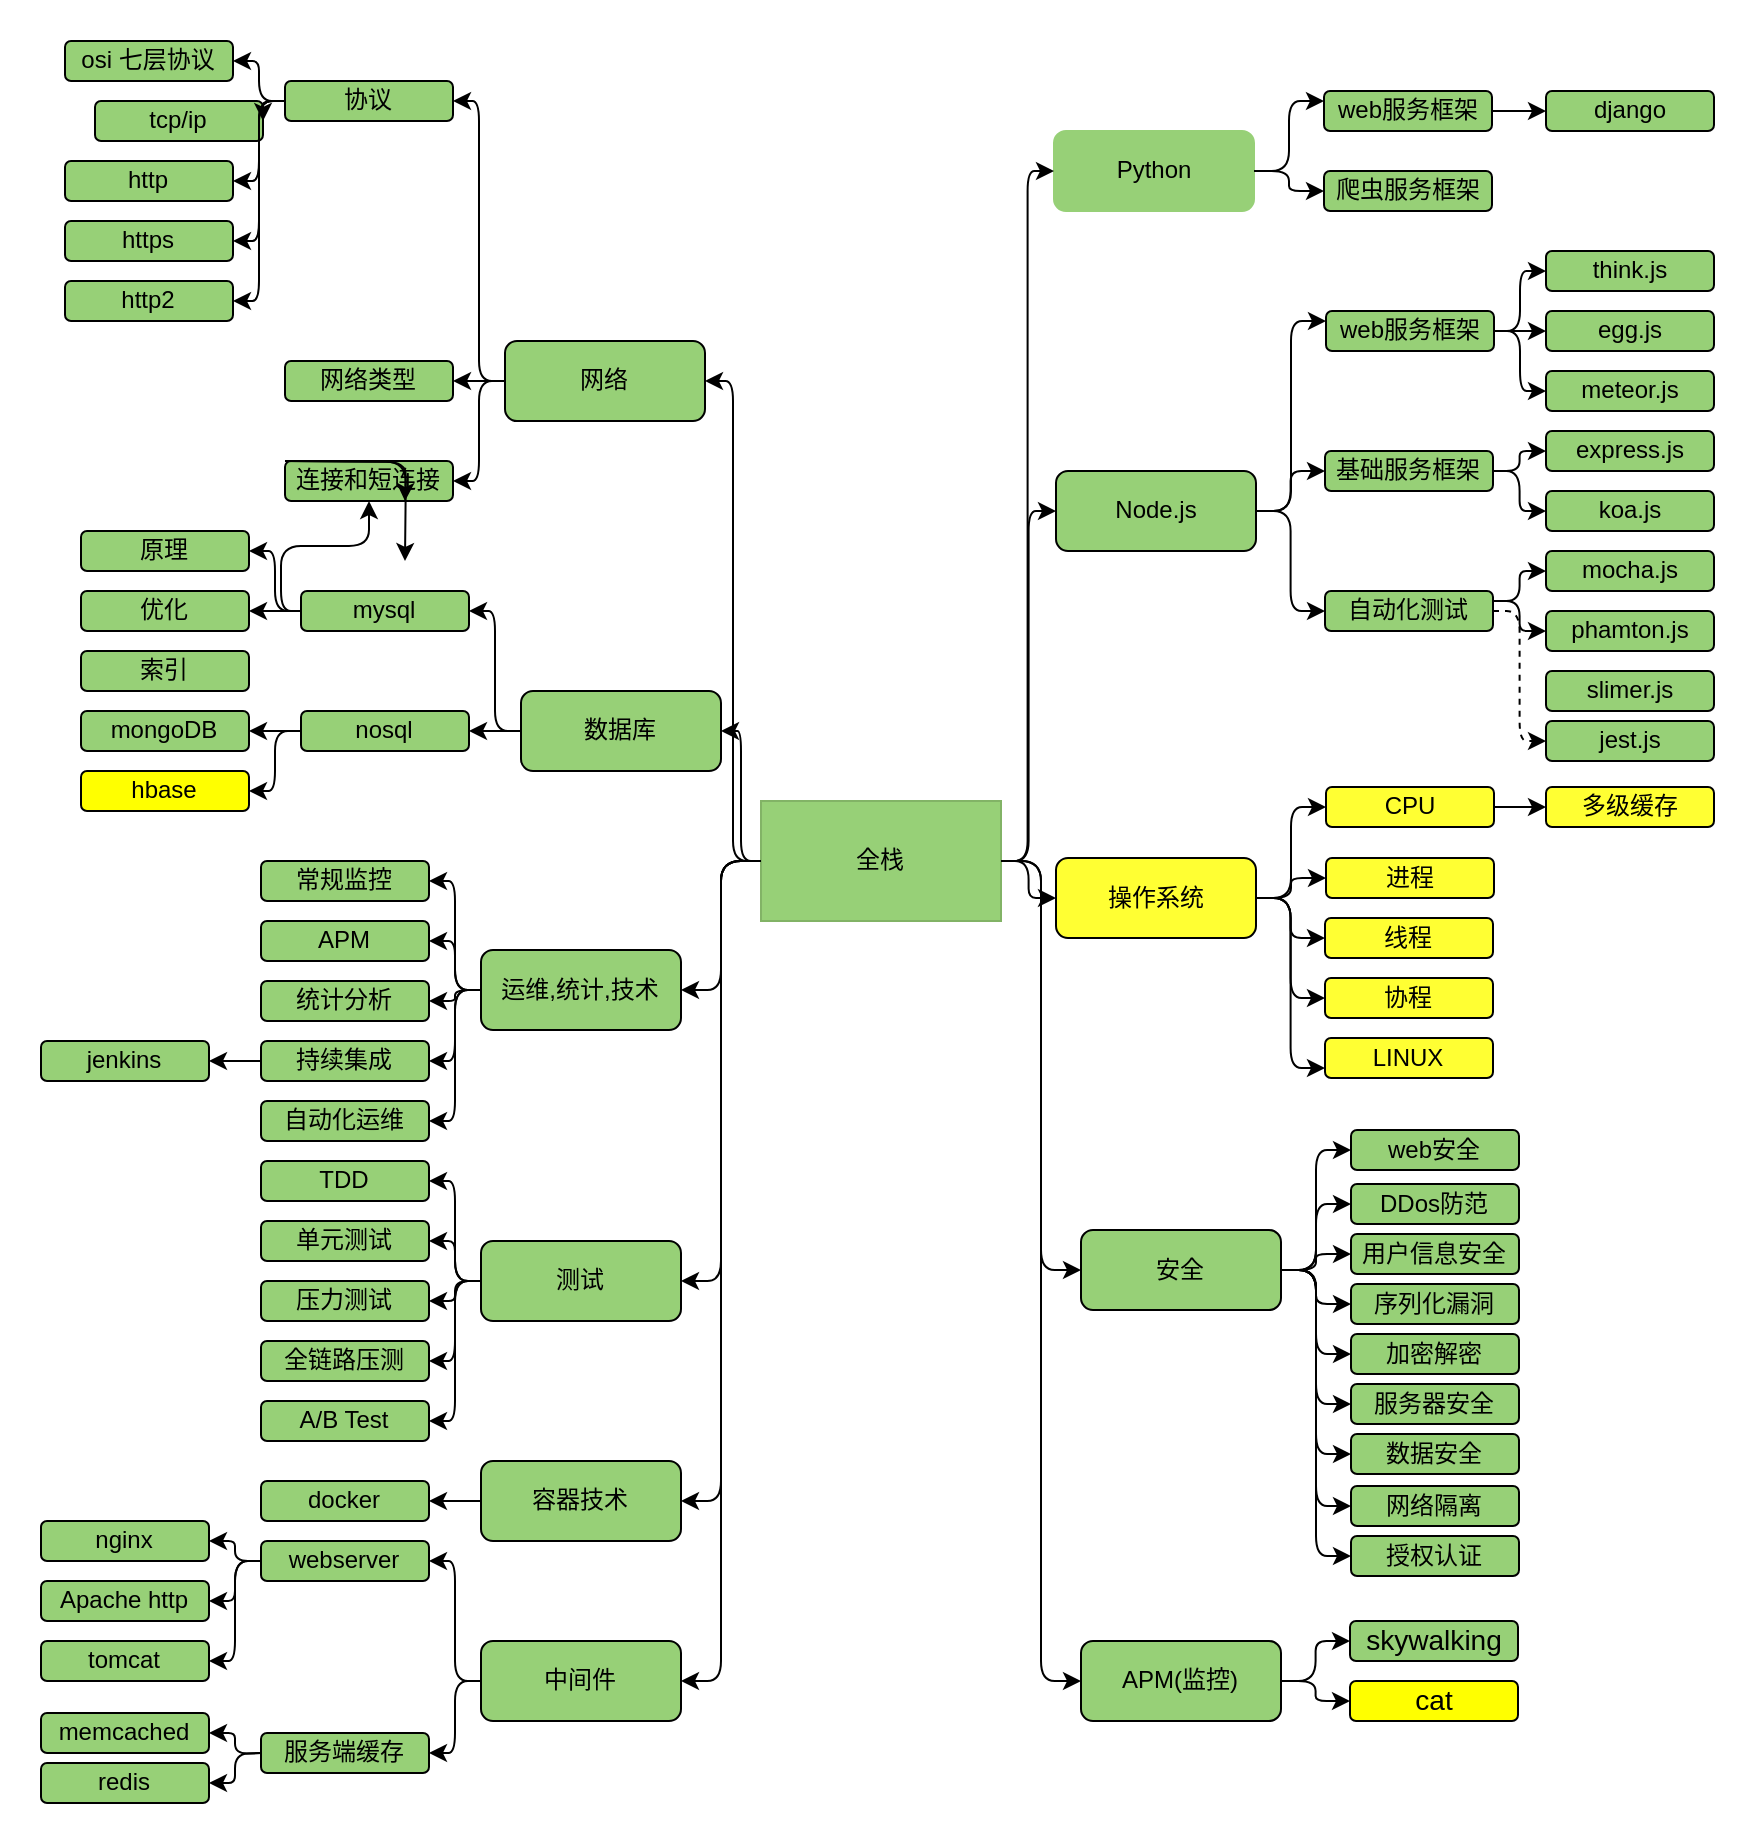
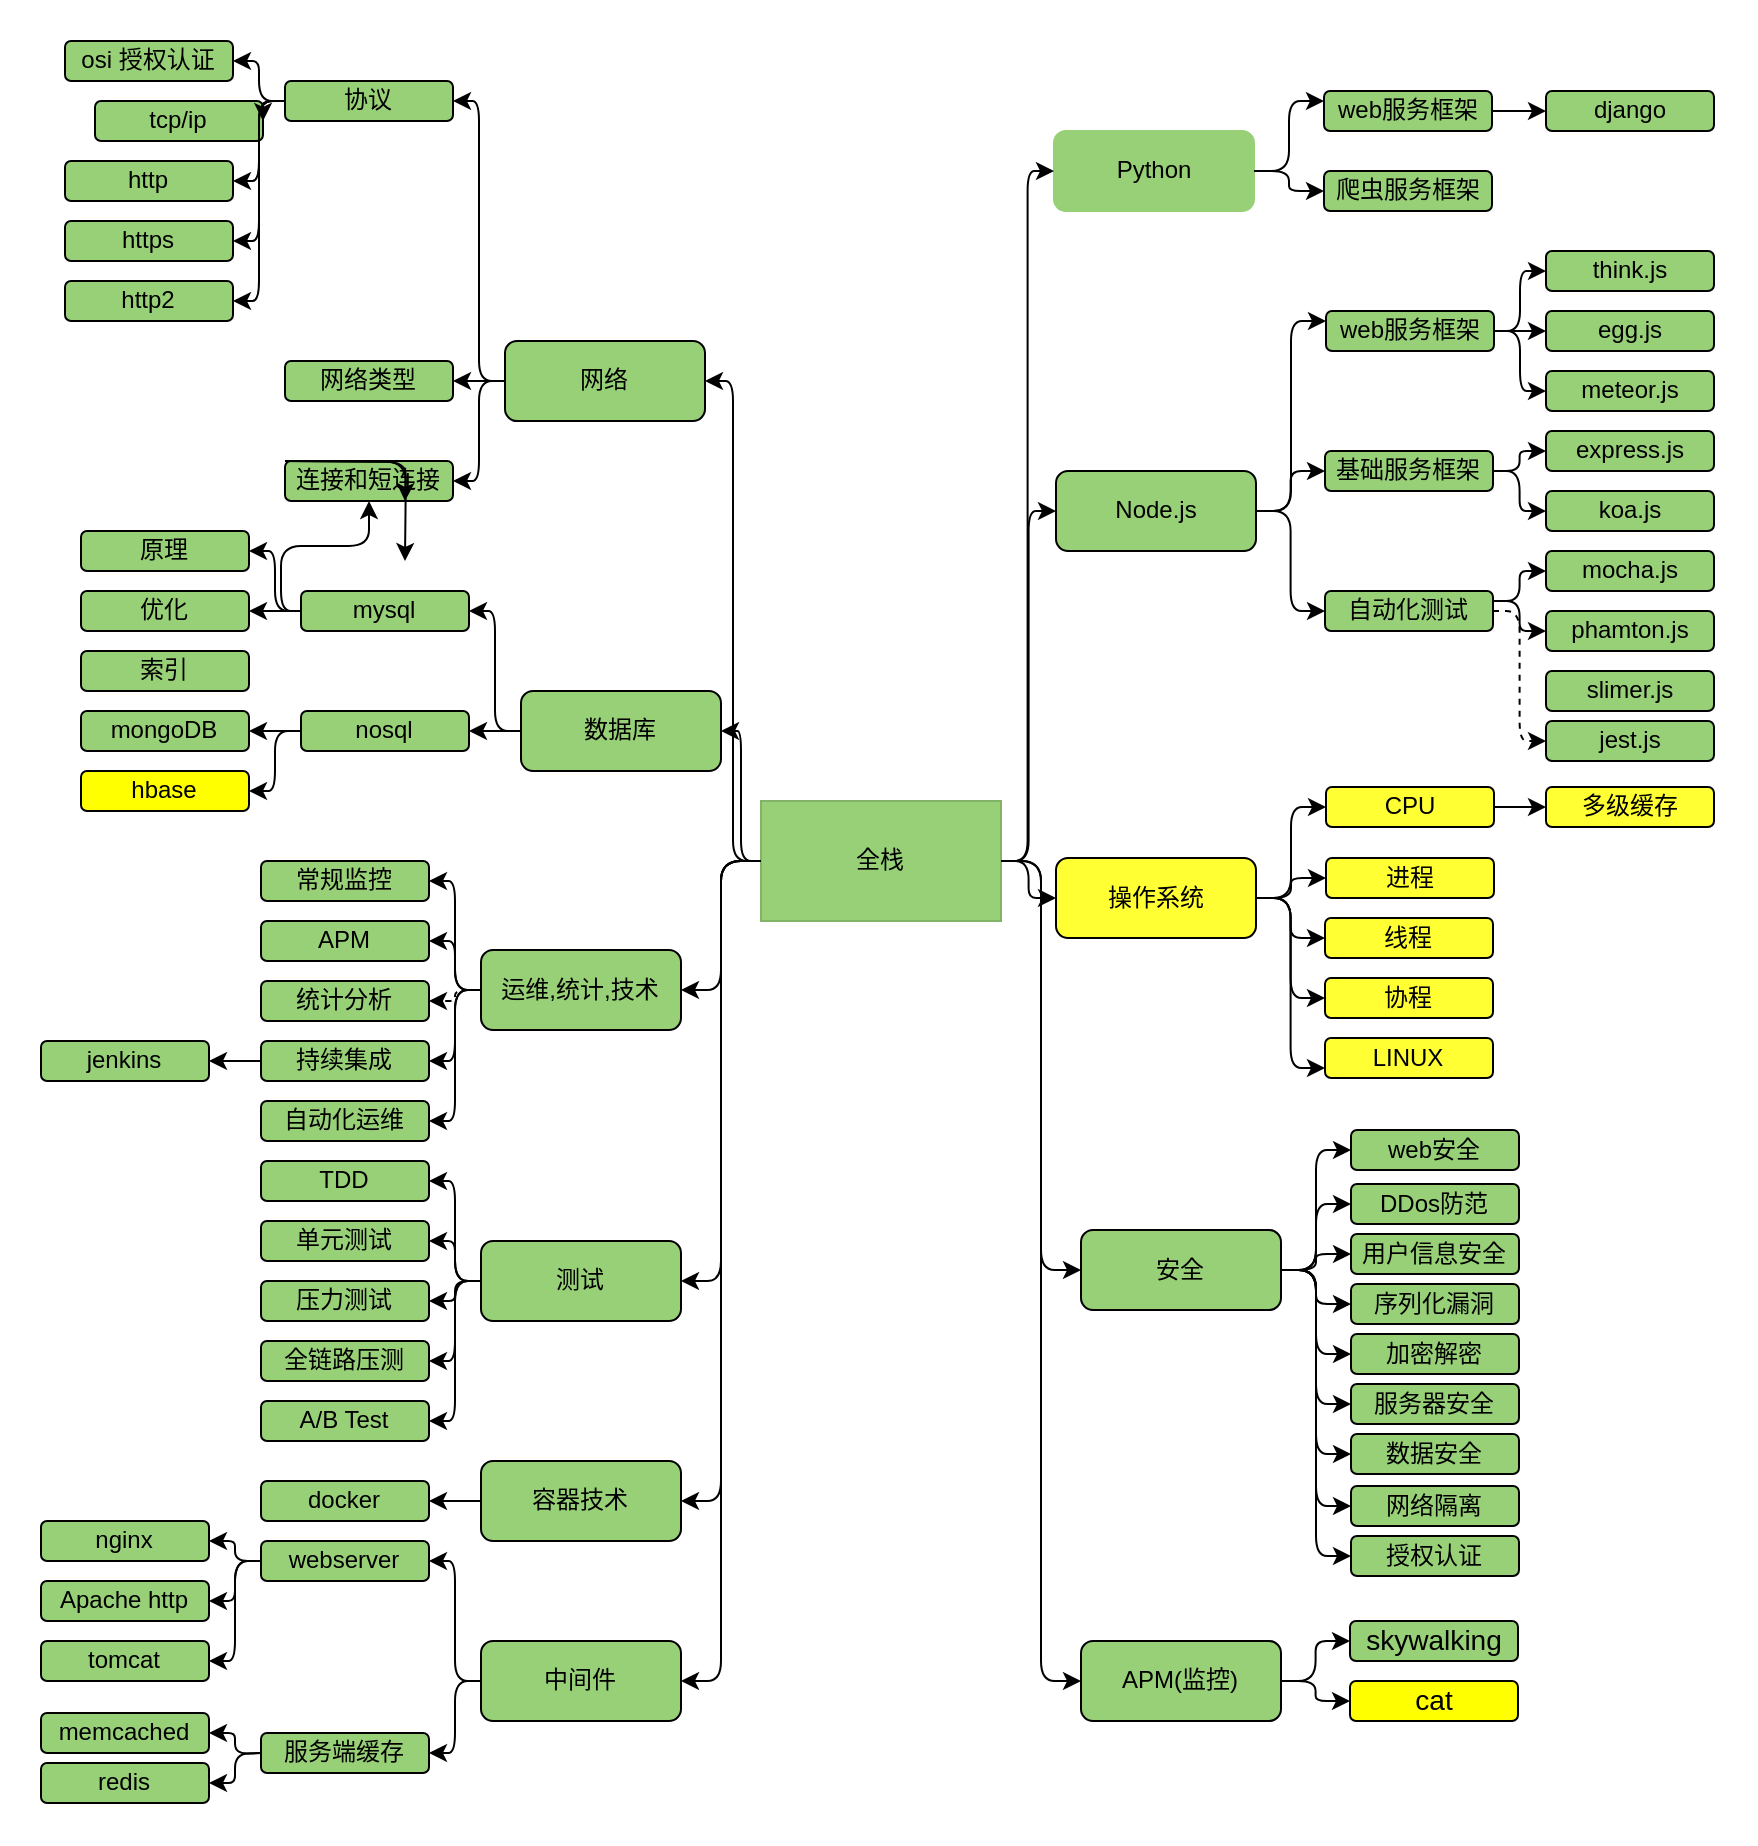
node "osi 七层协议": label "osi 七层协议" -> "osi 授权认证"
edge "运维,统计,技术" -> "统计分析": style solid -> dashed
